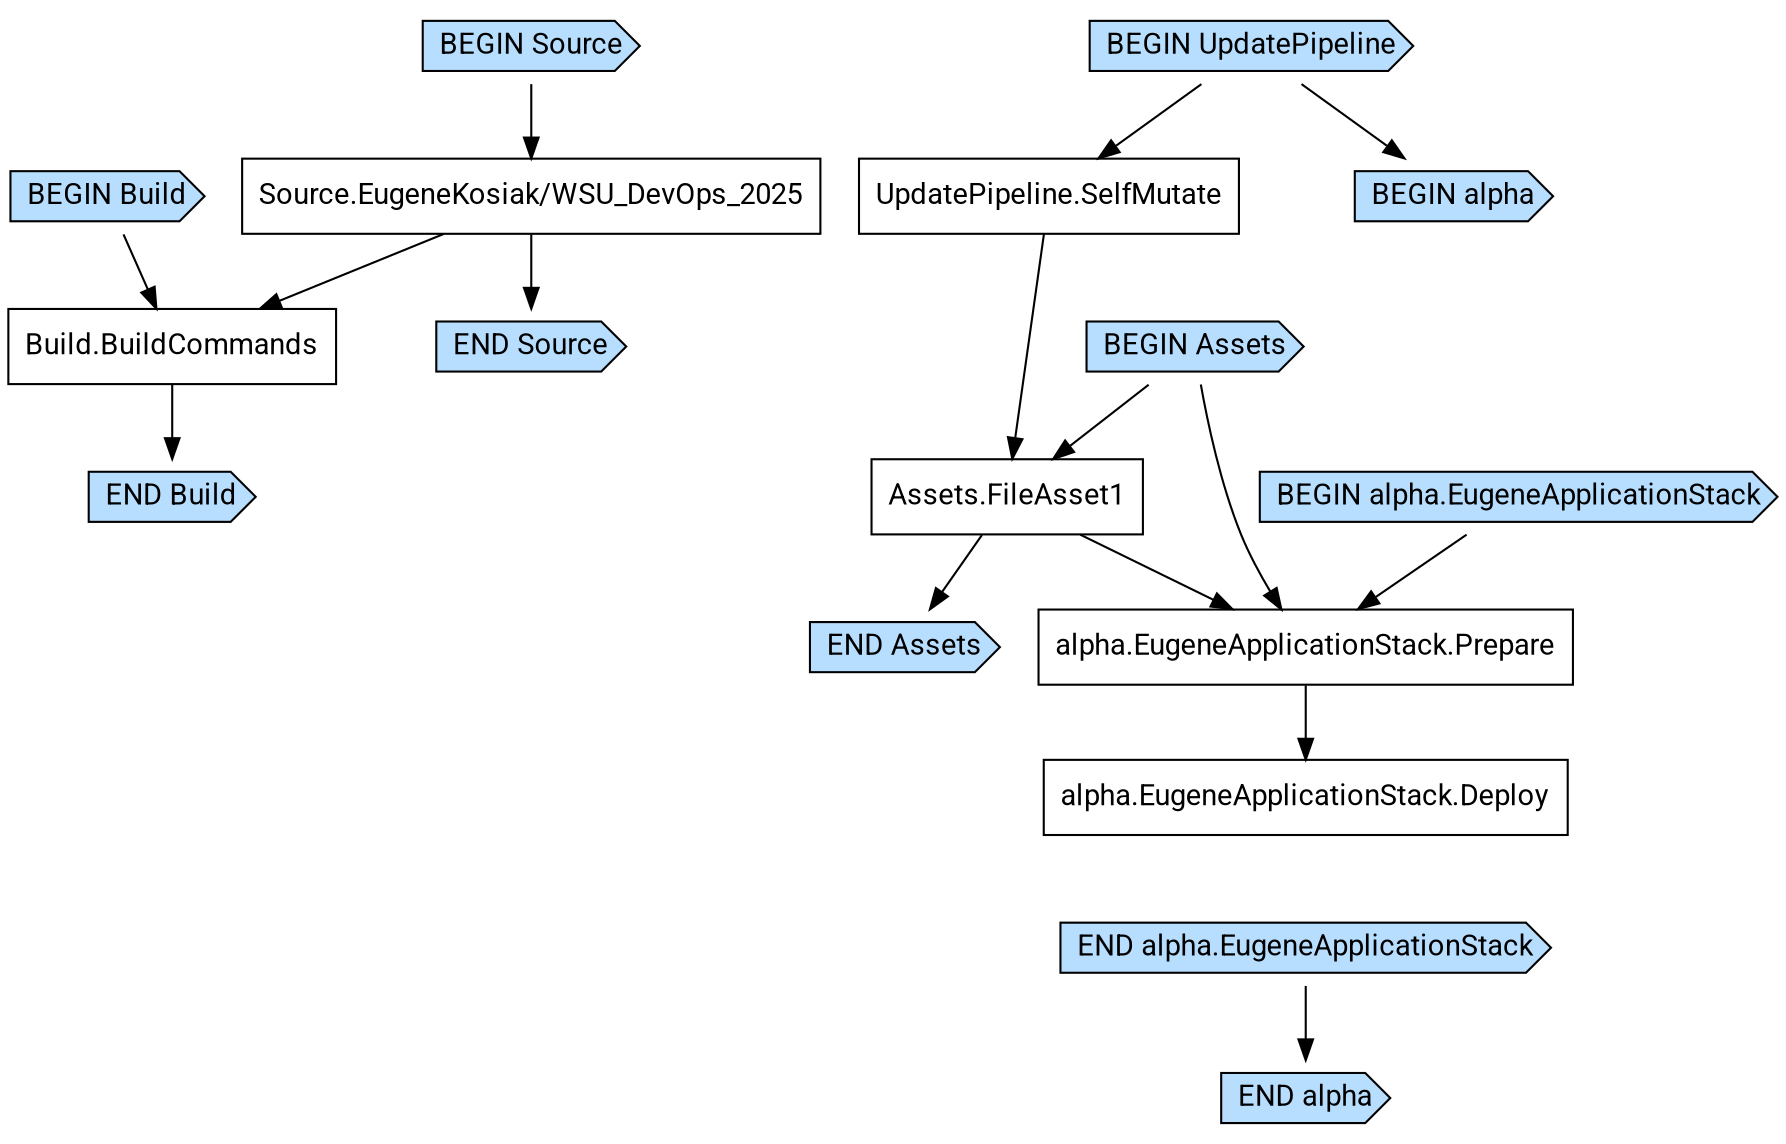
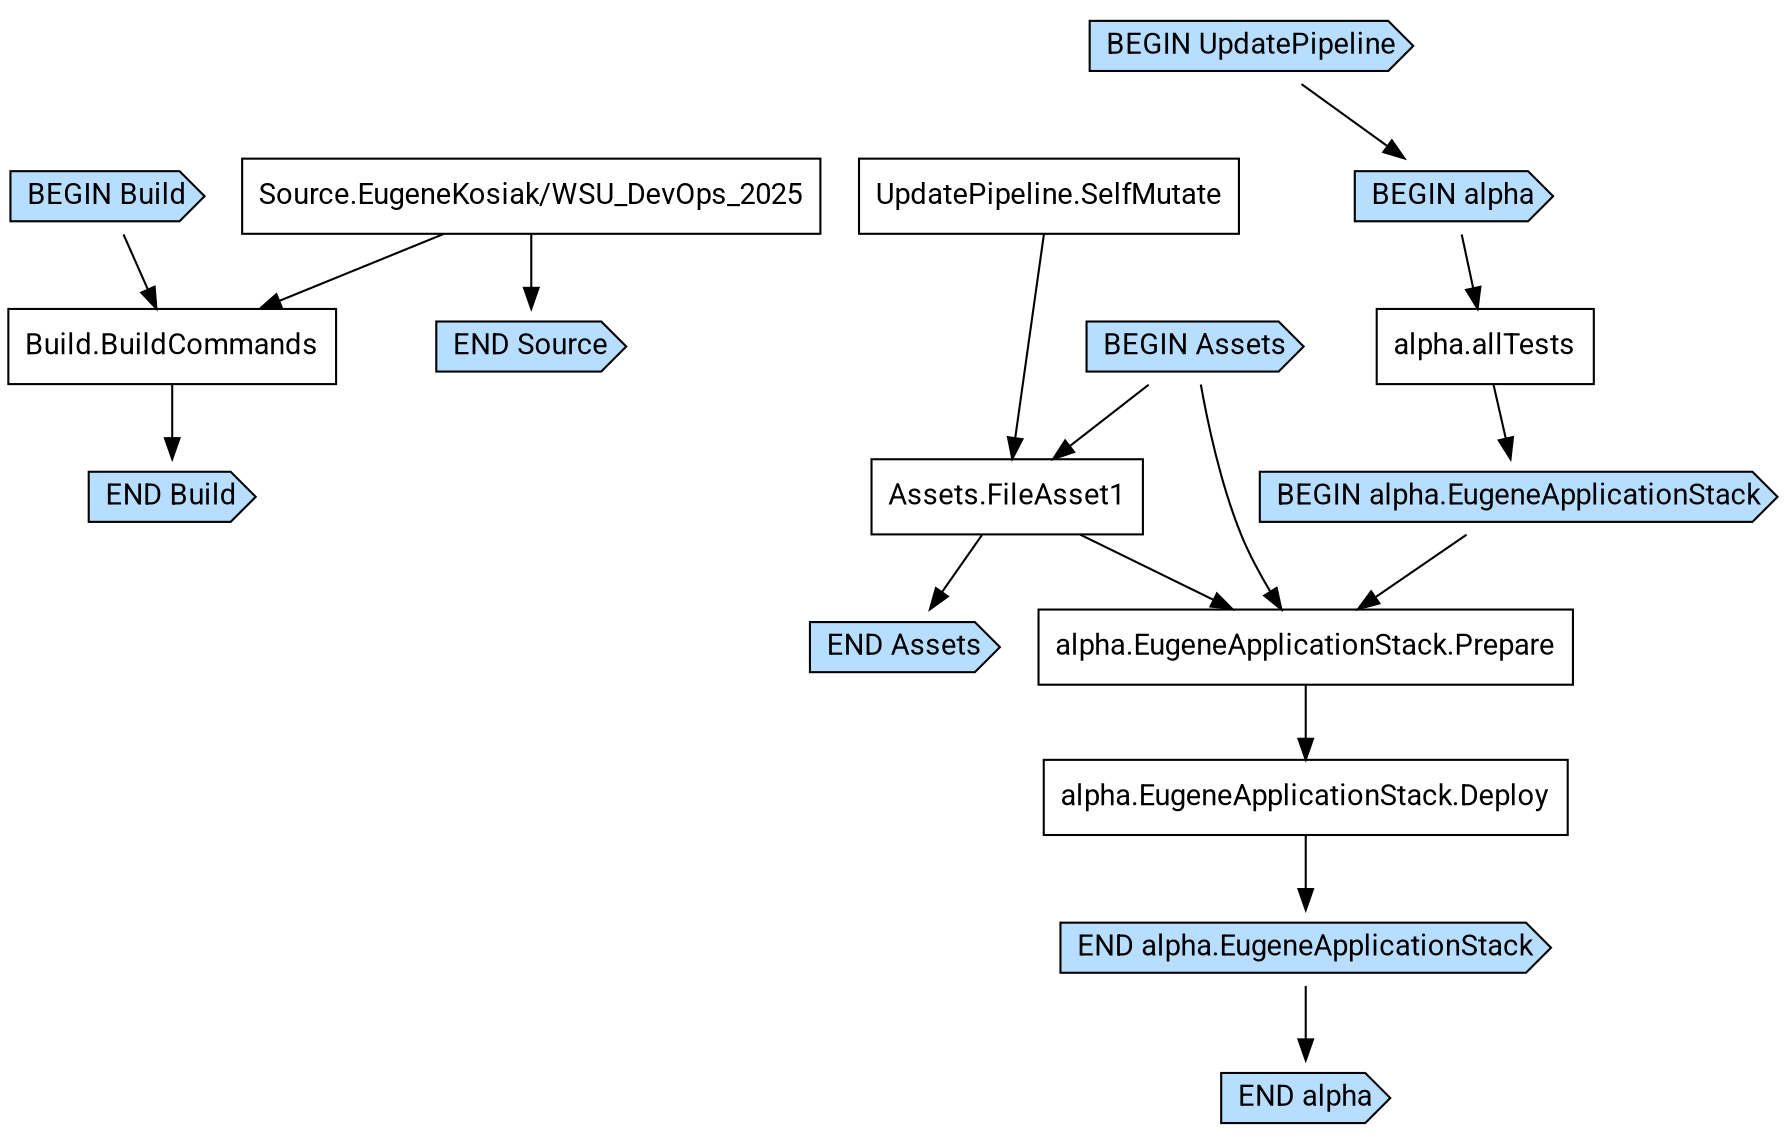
node "BEGIN Source": removed
edge "BEGIN UpdatePipeline" -> "UpdatePipeline.SelfMutate": removed
node "alpha.allTests": added
edge "alpha.EugeneApplicationStack.Deploy" -> "END alpha.EugeneApplicationStack": added
